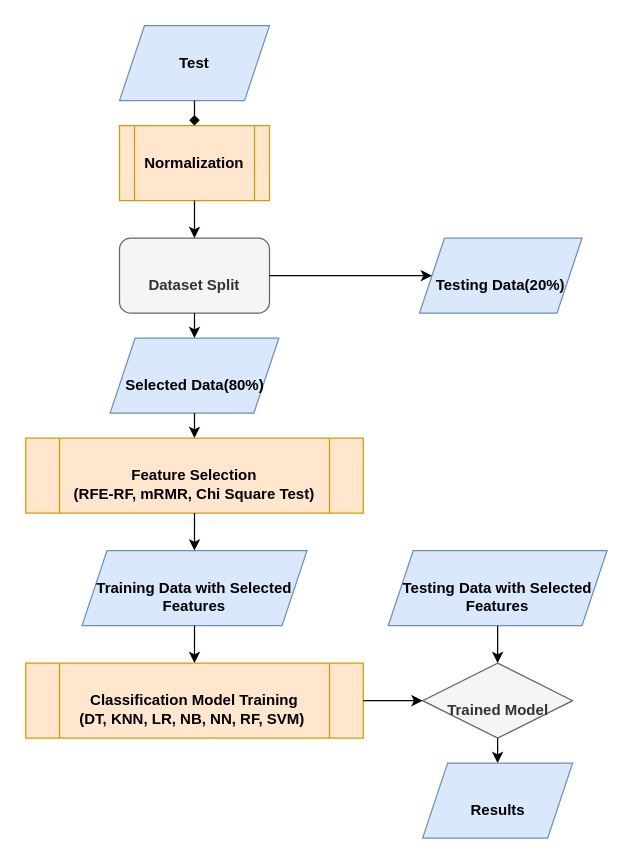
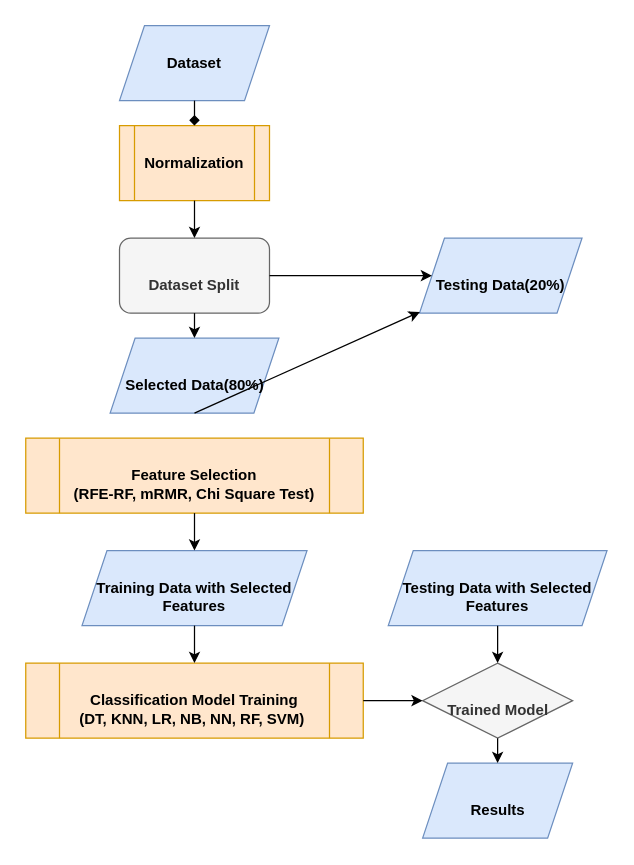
node "Test": label "Test" -> "Dataset"
edge "Selected Data(80%)" -> "Feature Selection (RFE-RF, mRMR, Chi Square Test)": now "Selected Data(80%)" -> "Testing Data(20%)"
